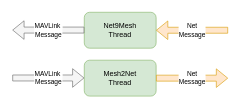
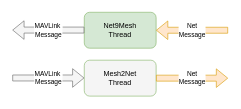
node "Mesh2Net Thread": fillcolor #d5e8d4 -> #f5f5f5
